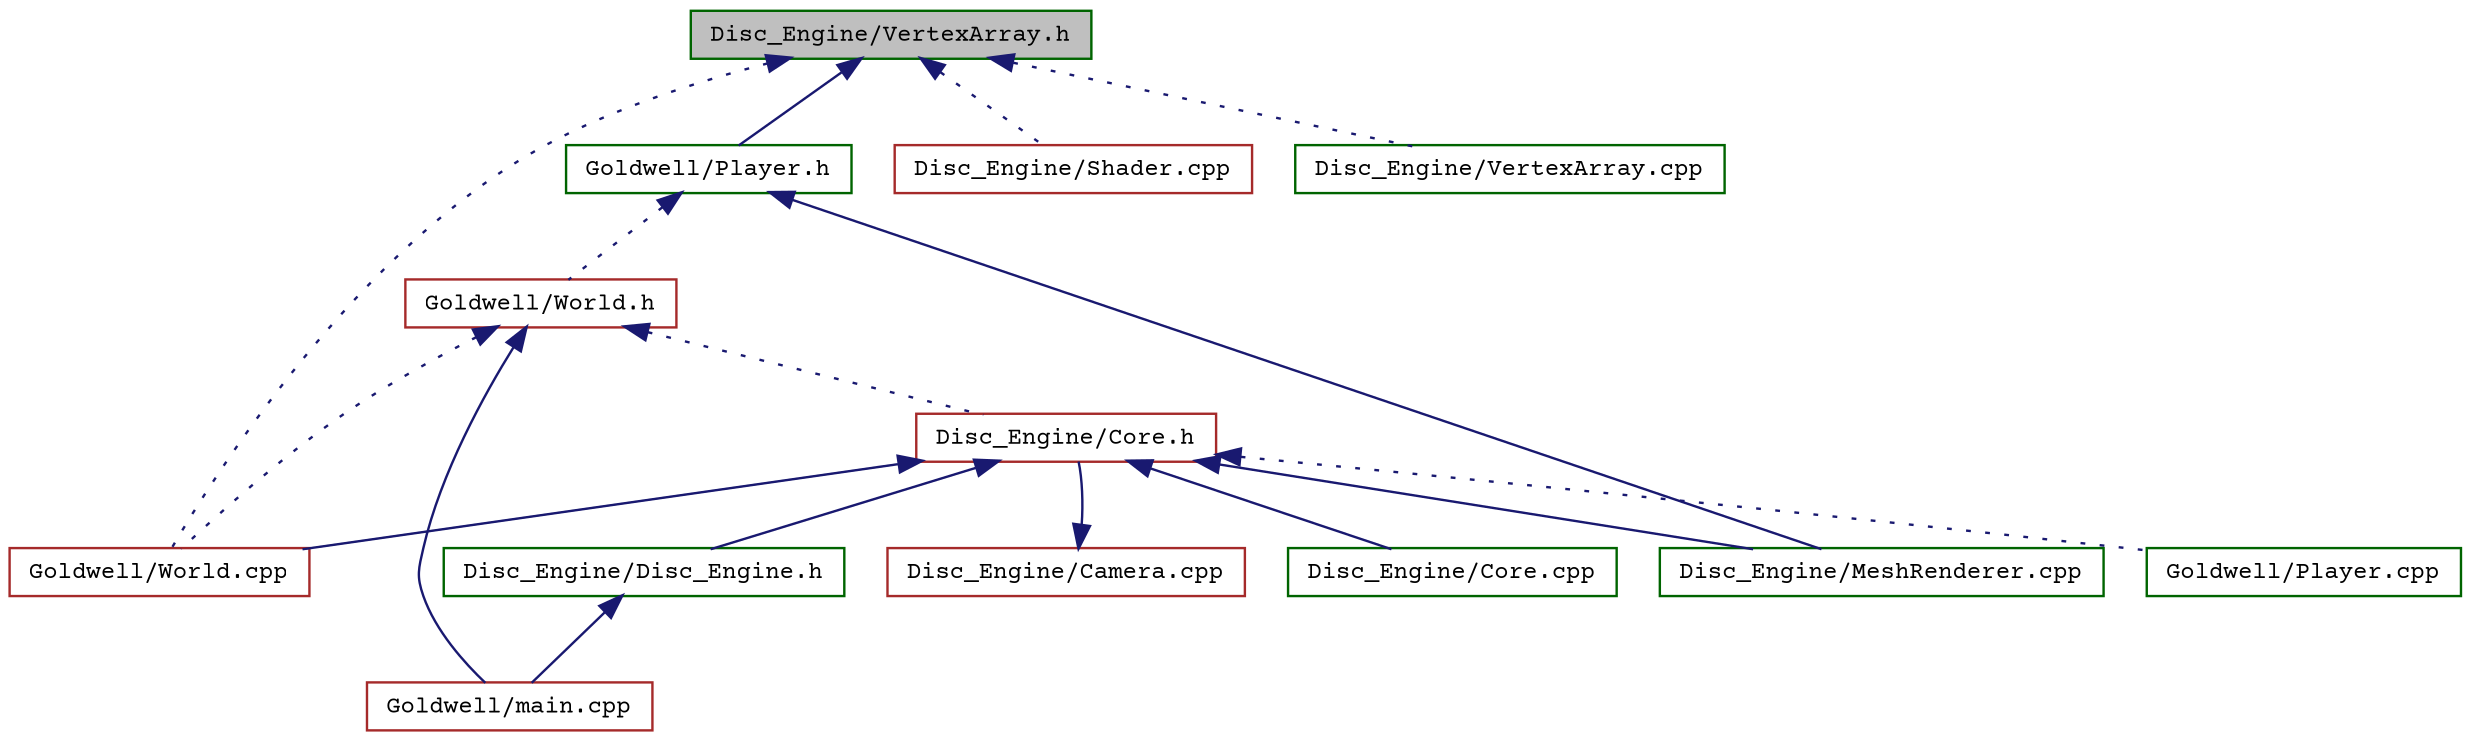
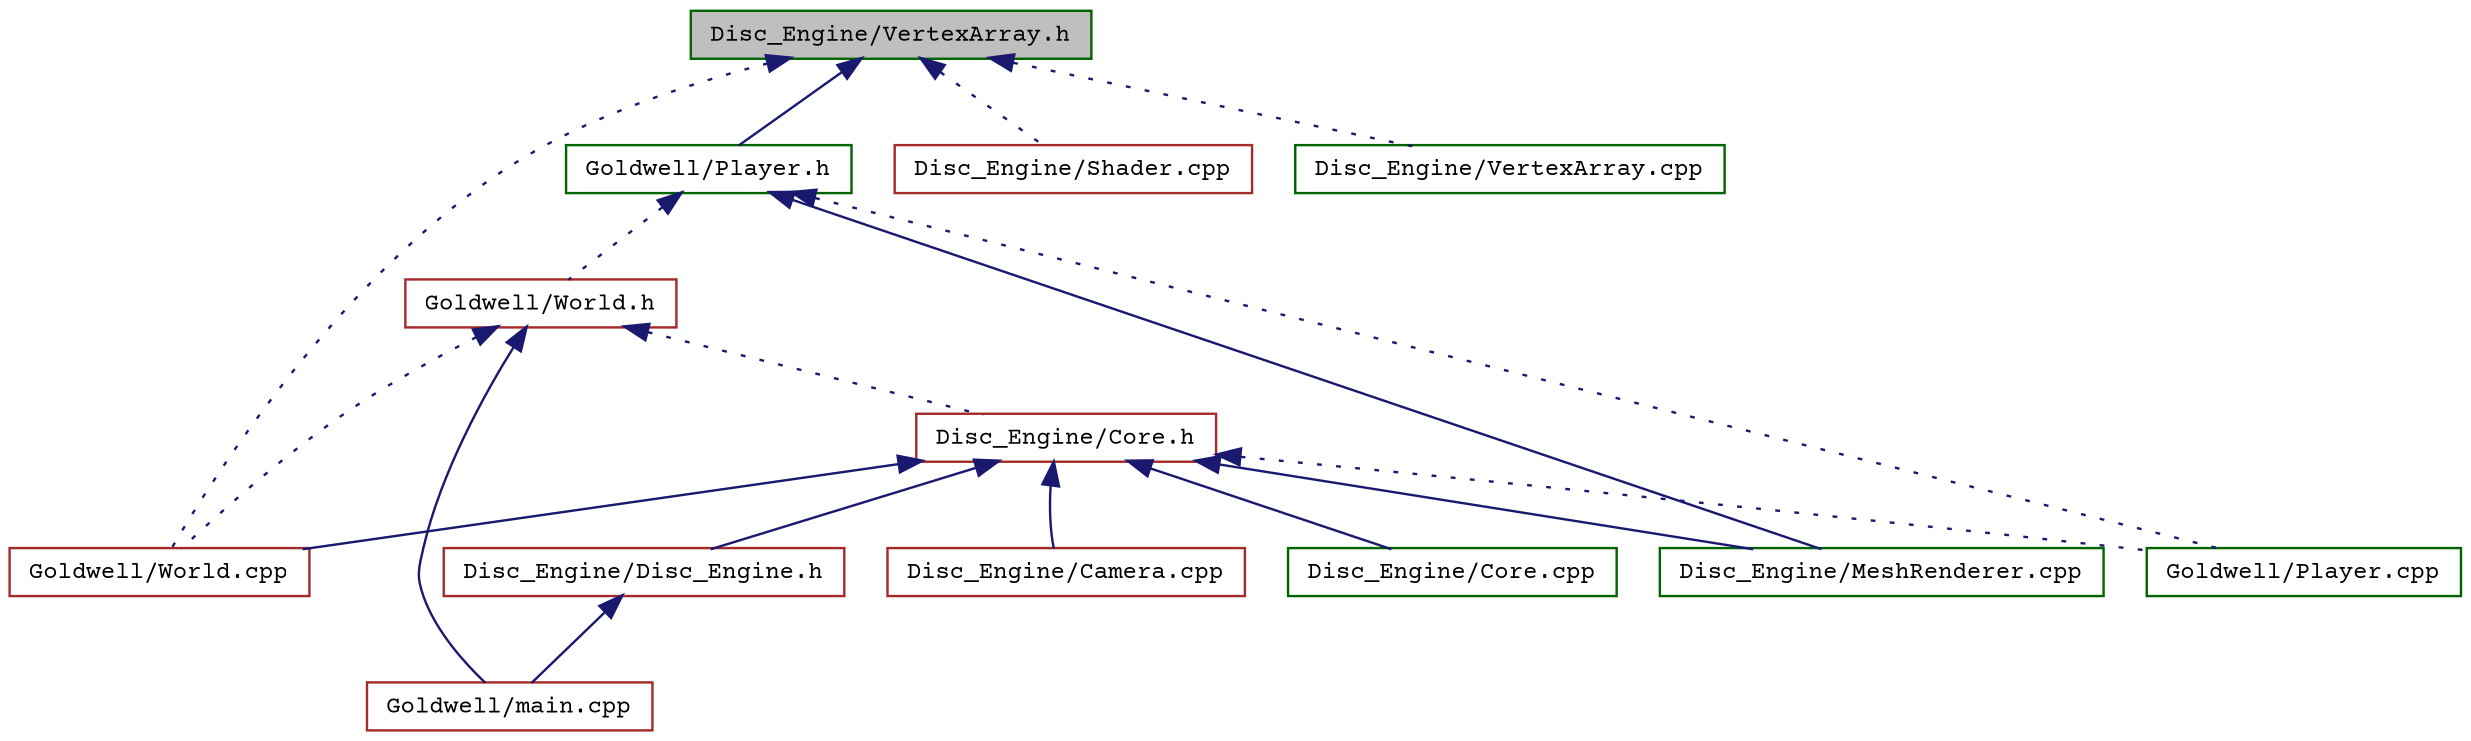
edge "Goldwell/Player.cpp" -> "Goldwell/Player.h": added
edge "Disc_Engine/Core.h" -> "Disc_Engine/Camera.cpp": reversed
node "Disc_Engine/Disc_Engine.h": color darkgreen -> brown
